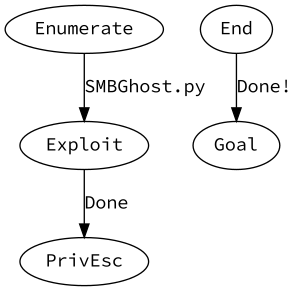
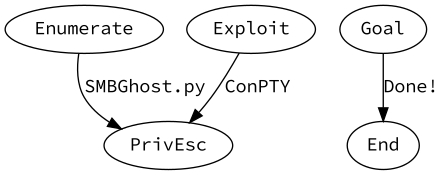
edge "Enumerate" -> "Exploit": now "Enumerate" -> "PrivEsc"
edge "End" -> "Goal": reversed
edge "Exploit" -> "PrivEsc": label "Done" -> "ConPTY"
